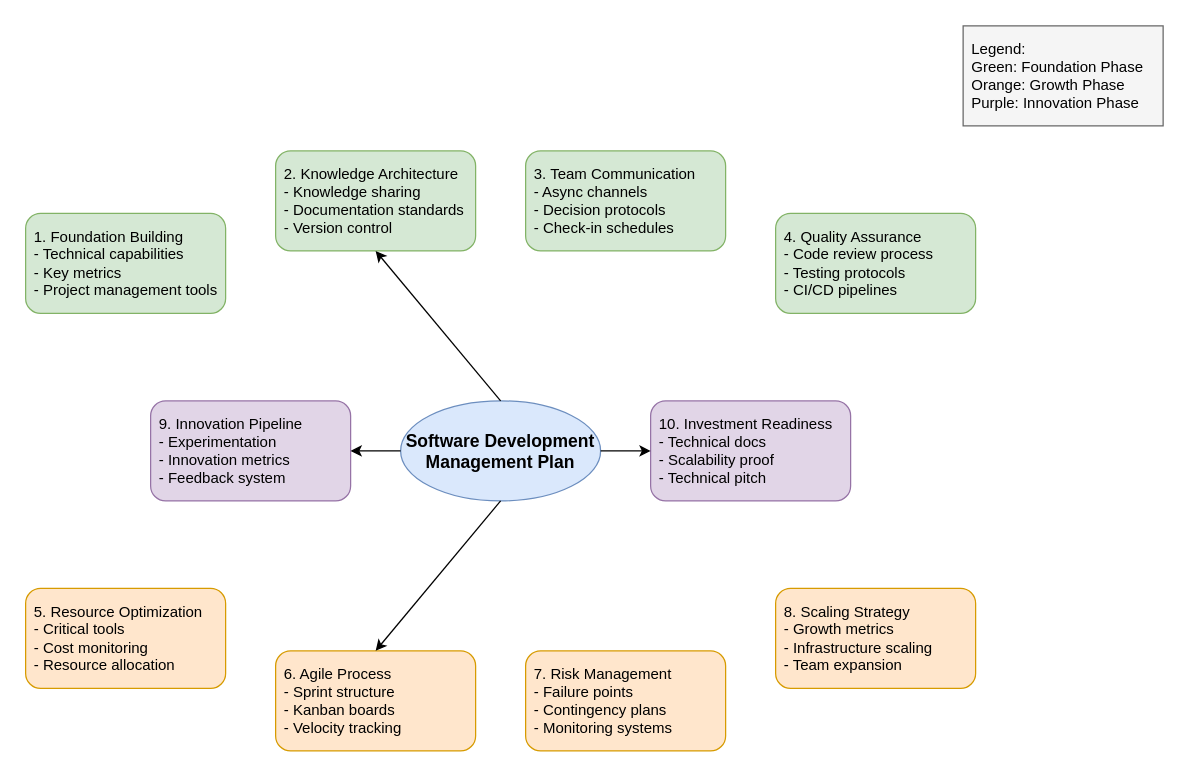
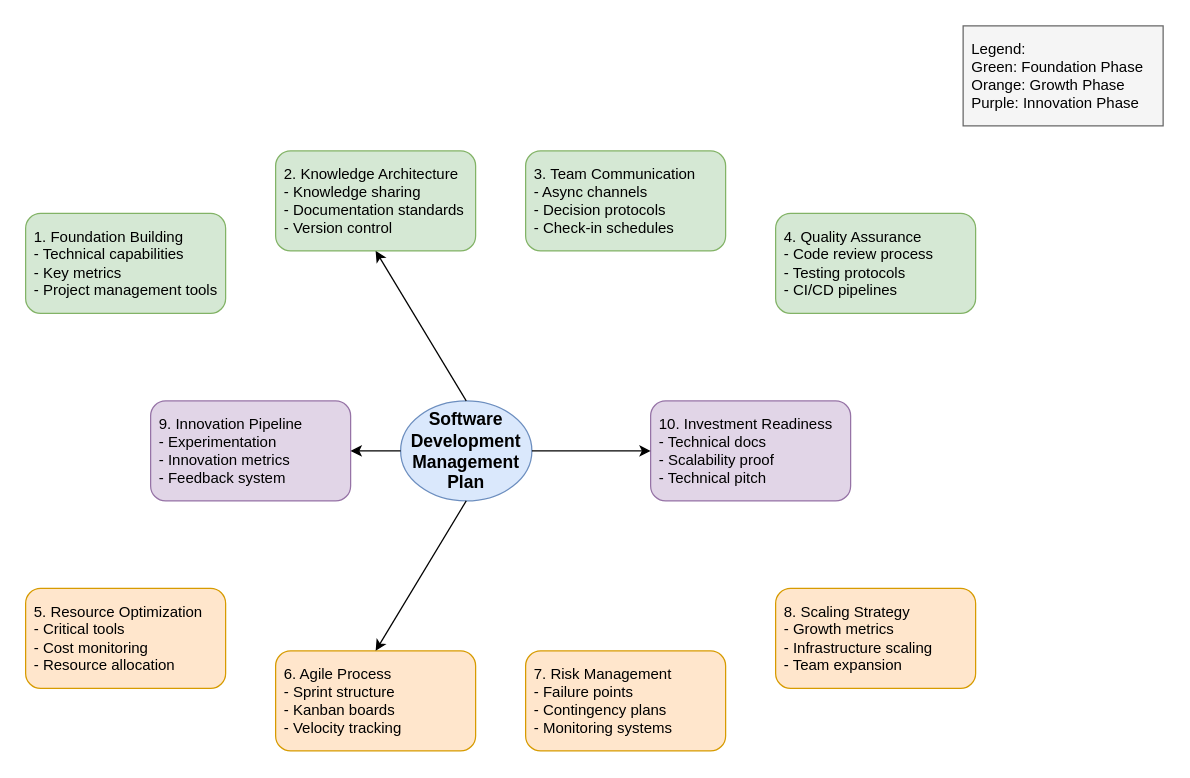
node "Software Development Management Plan": size 200x100 -> 131x100
